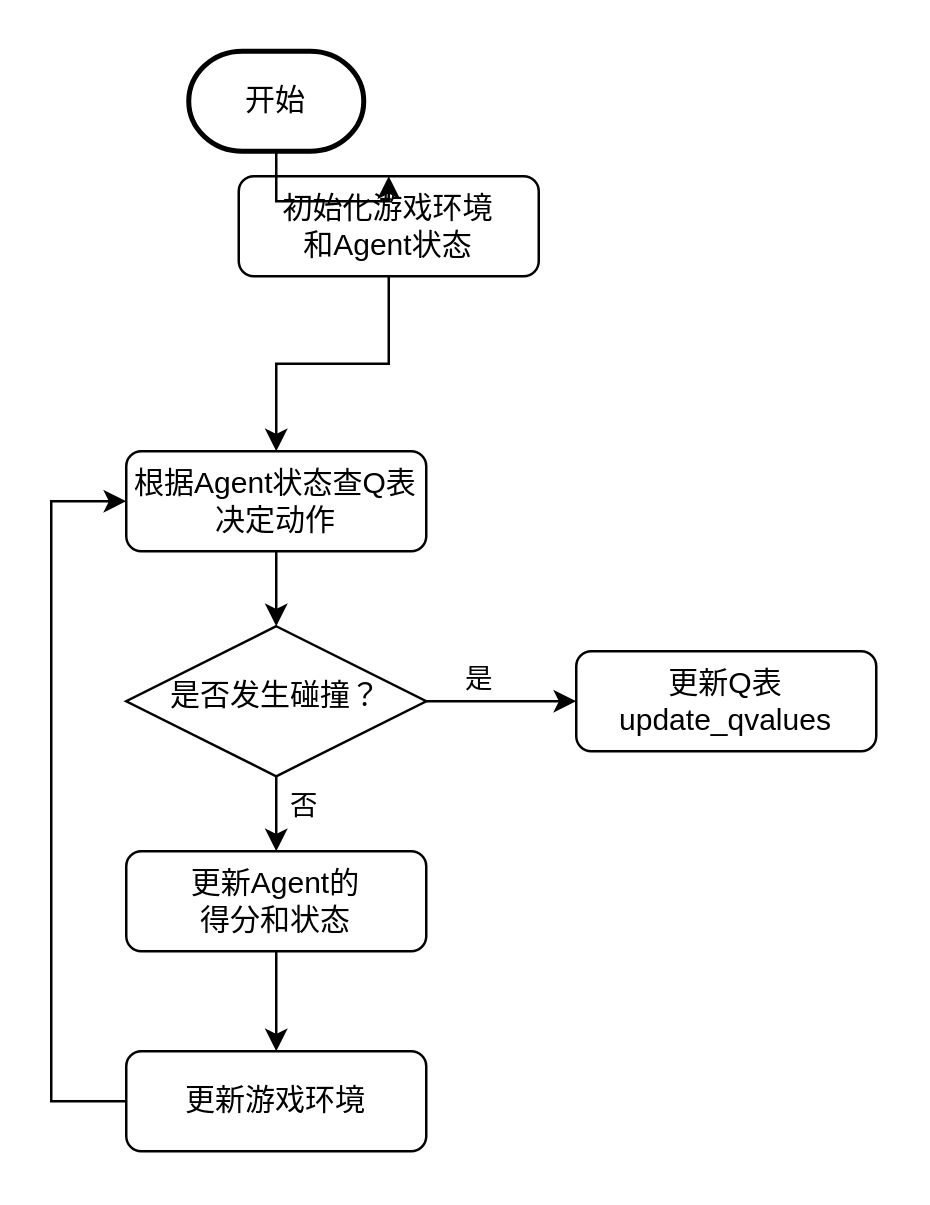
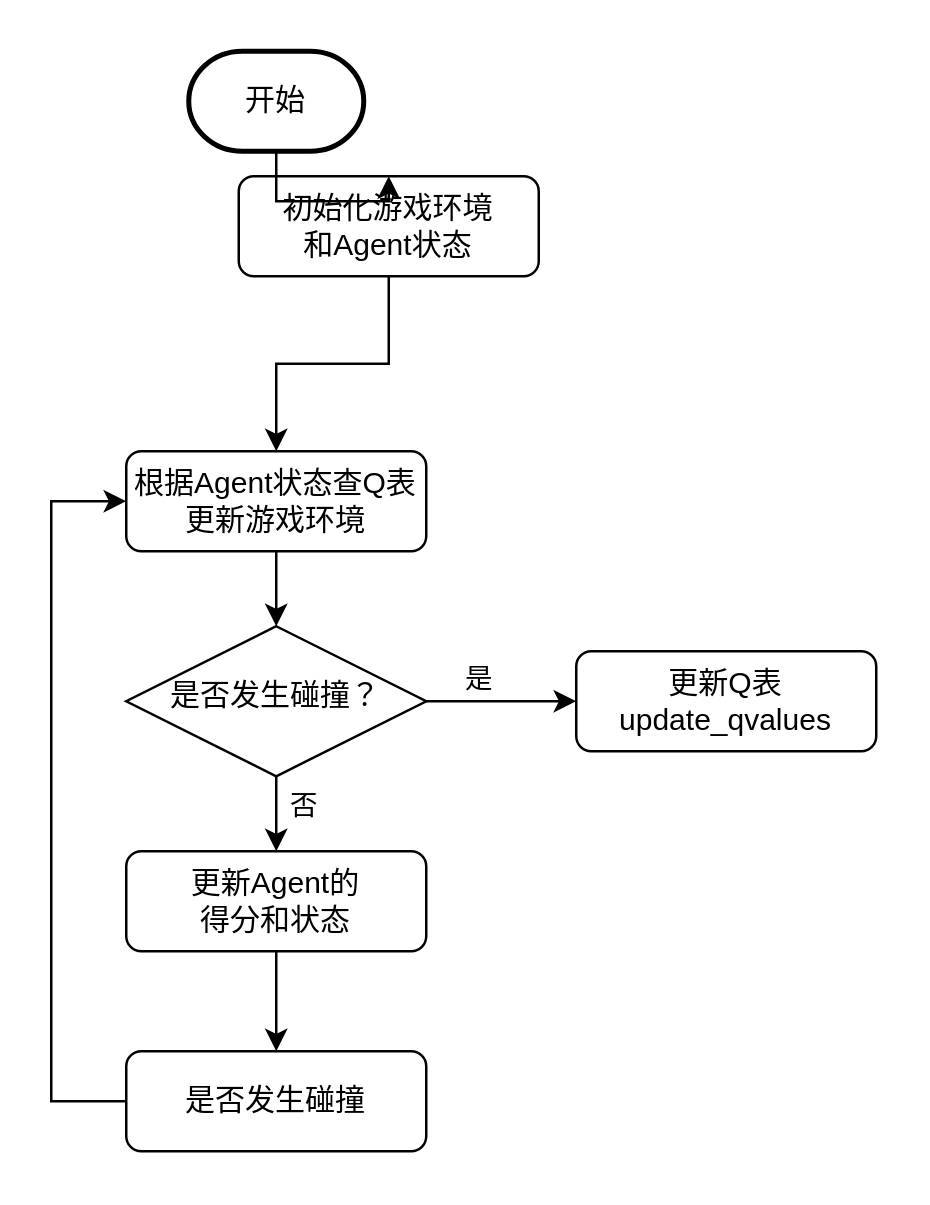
node "根据Agent状态查Q表 决定动作": label "根据Agent状态查Q表 决定动作" -> "根据Agent状态查Q表 更新游戏环境"
node "更新游戏环境": label "更新游戏环境" -> "是否发生碰撞"
